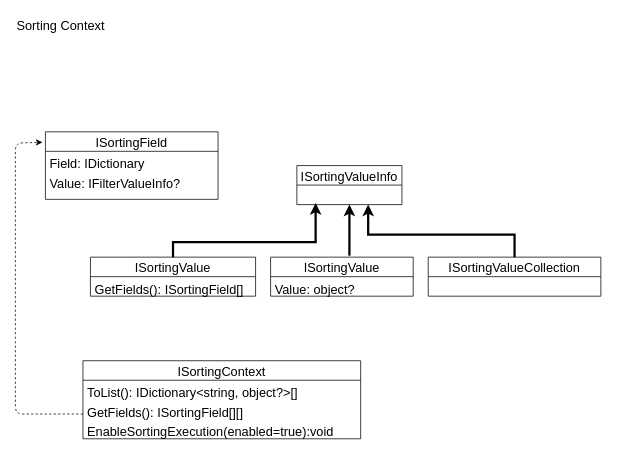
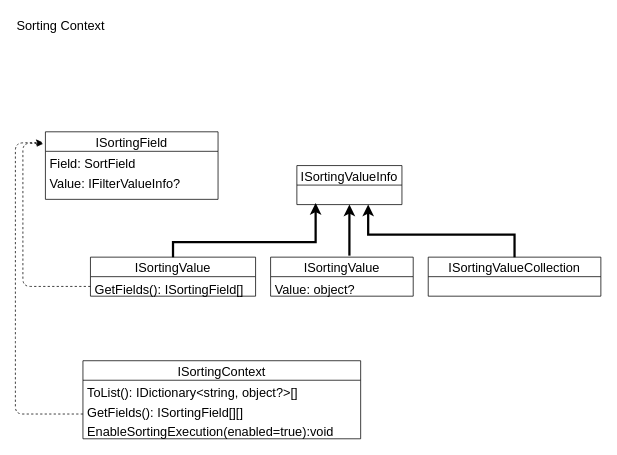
node "Field: IDictionary": label "Field: IDictionary" -> "Field: SortField"
edge "GetFields(): ISortingField[]" -> "ISortingField": added
